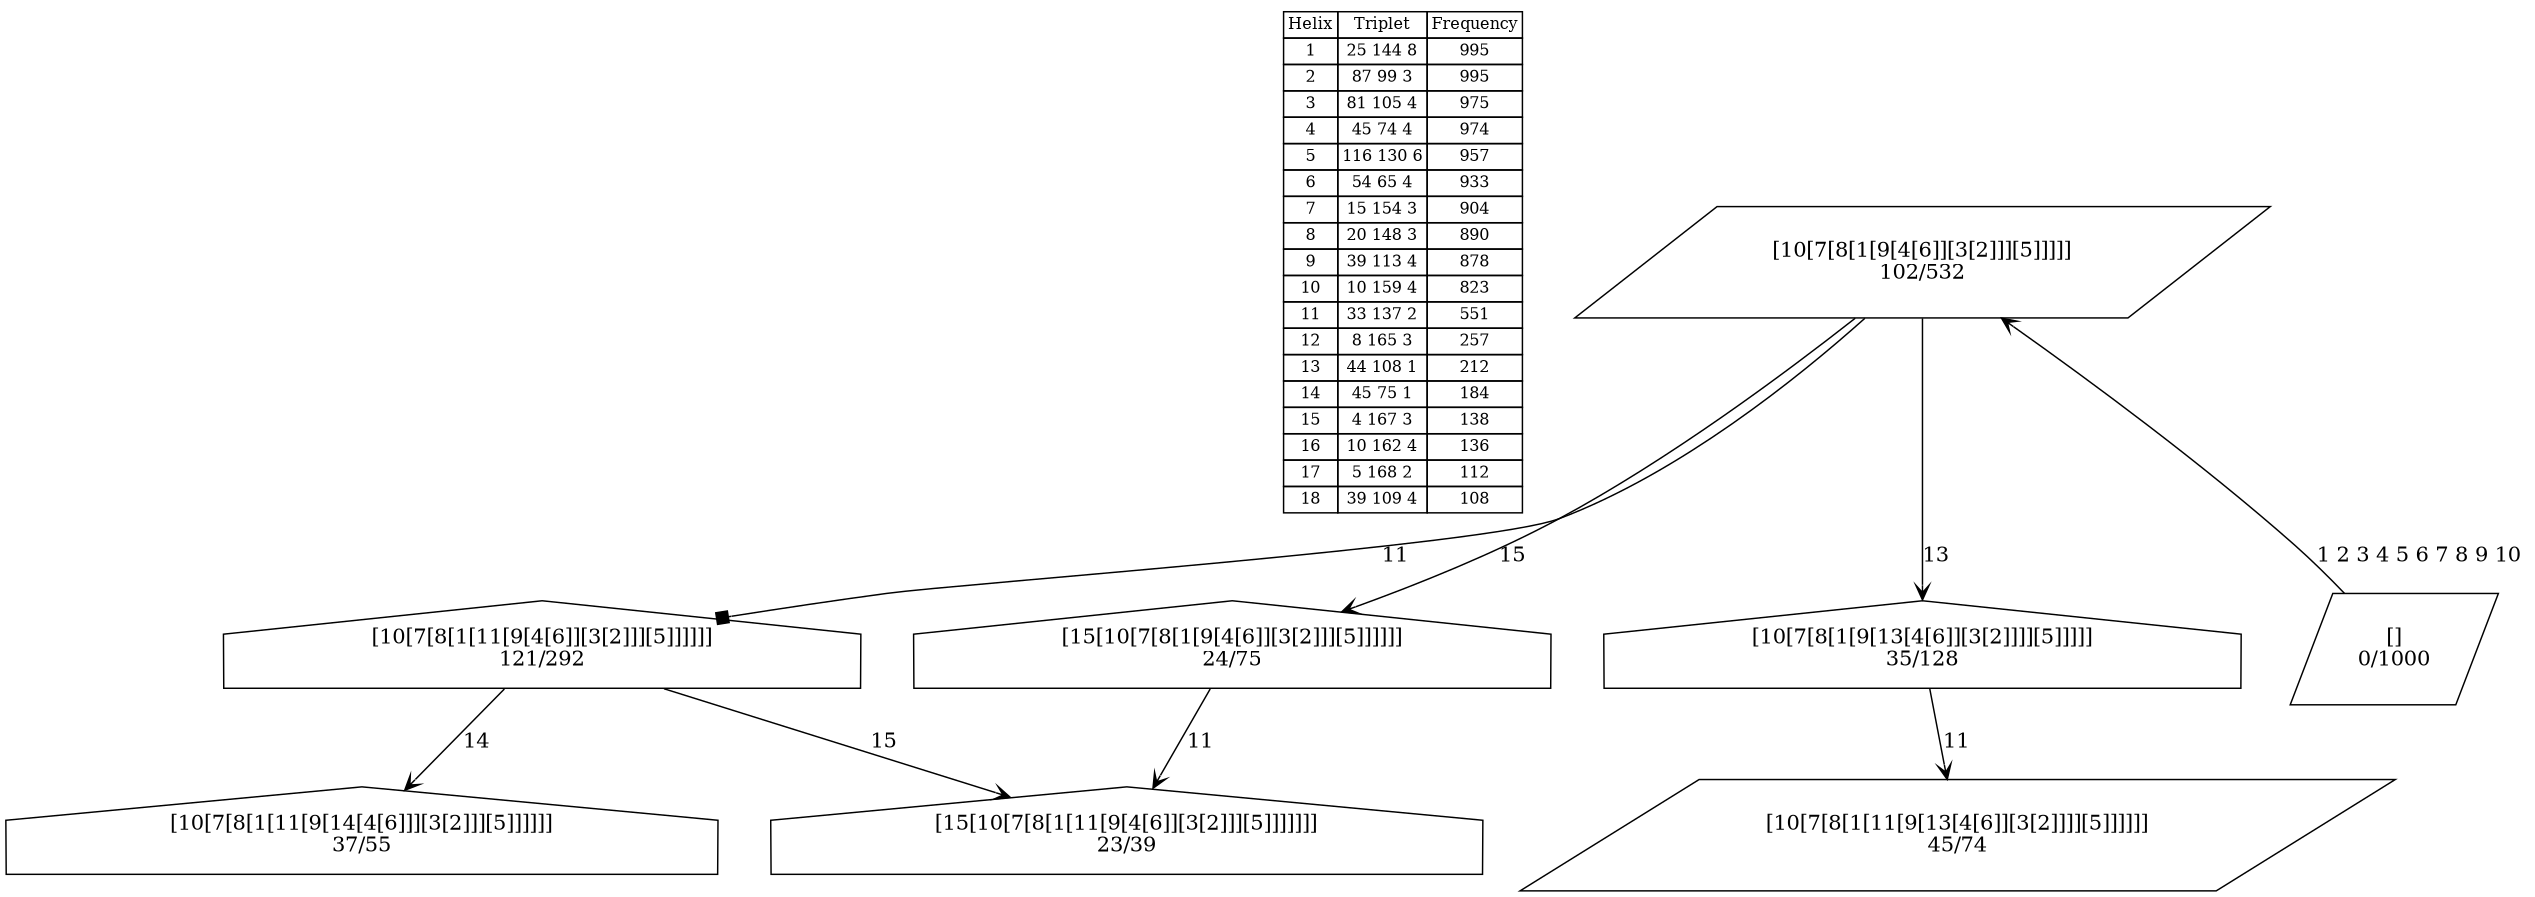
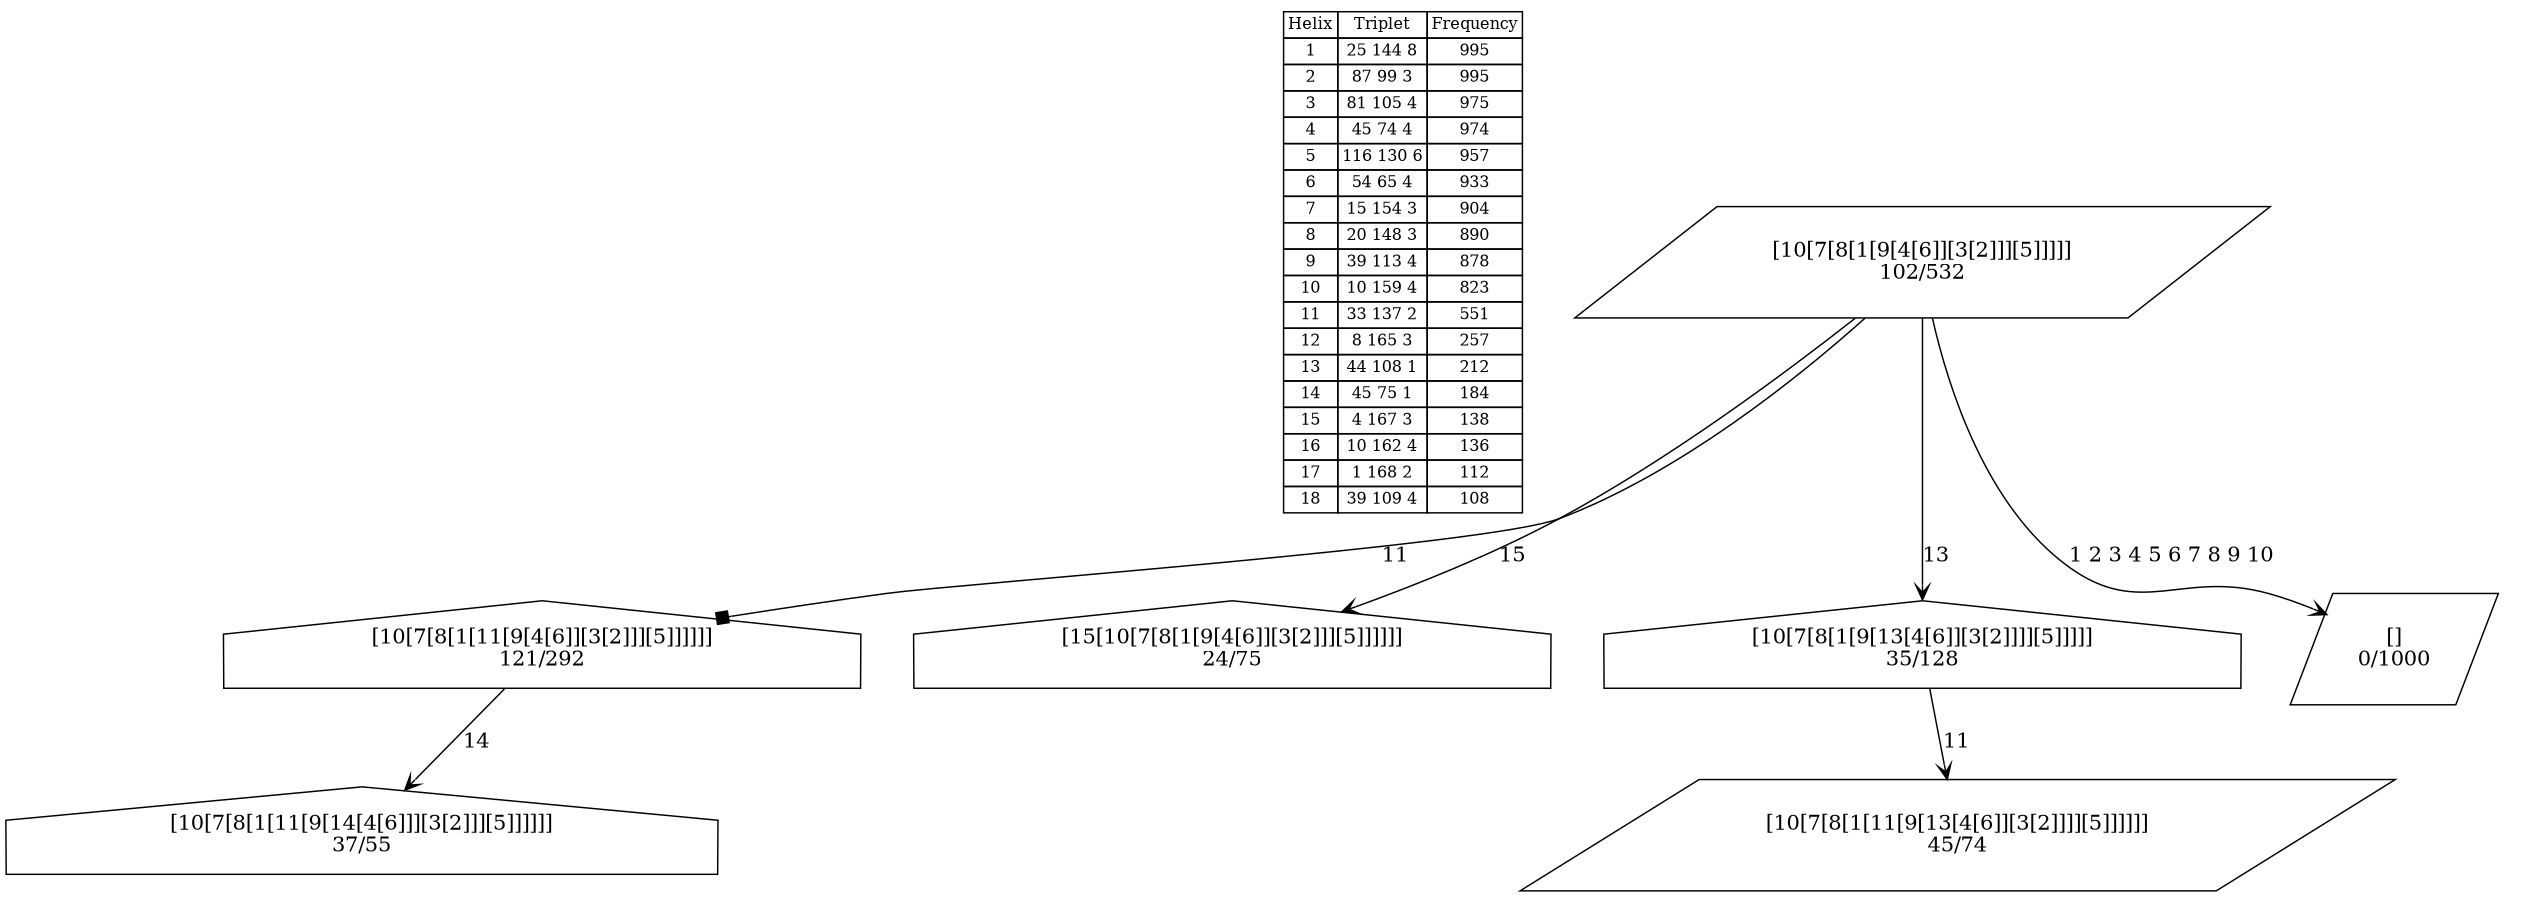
edge "[] 0/1000" -> "[10[7[8[1[9[4[6]][3[2]]][5]]]]] 102/532": reversed
node "Helix": text "5 168 2" -> "1 168 2"
node "[15[10[7[8[1[11[9[4[6]][3[2]]][5]]]]]]] 23/39": removed
